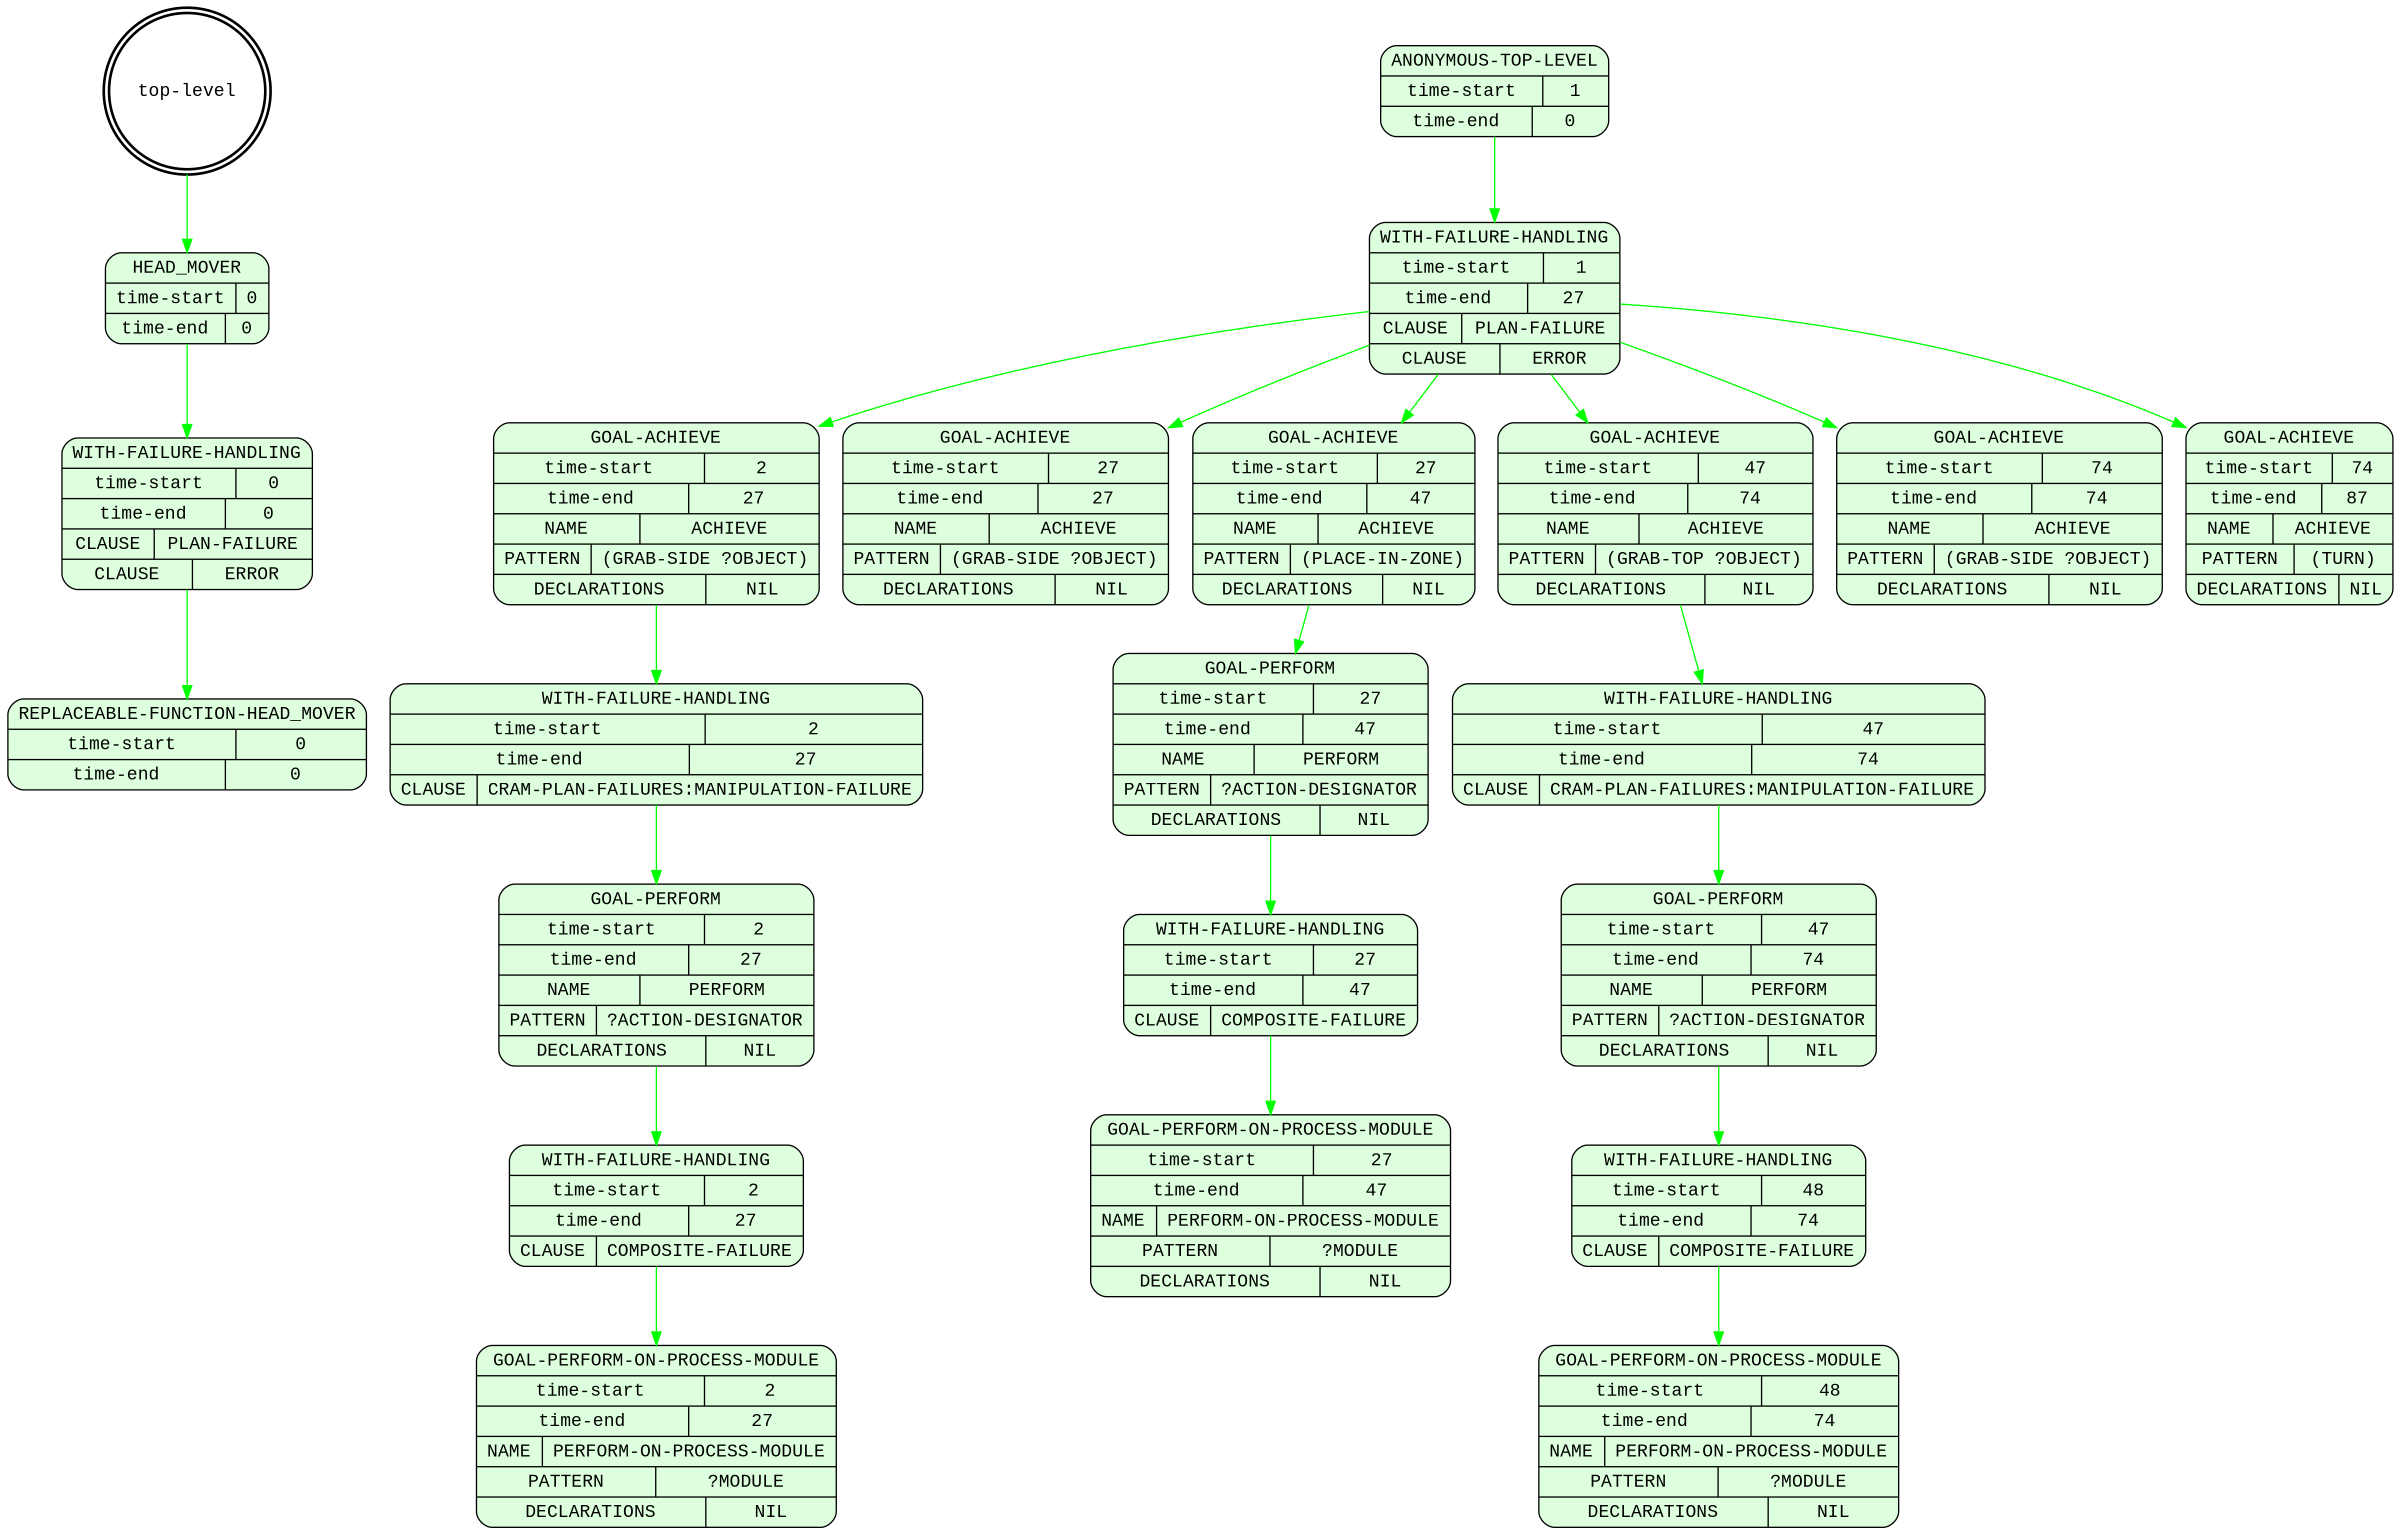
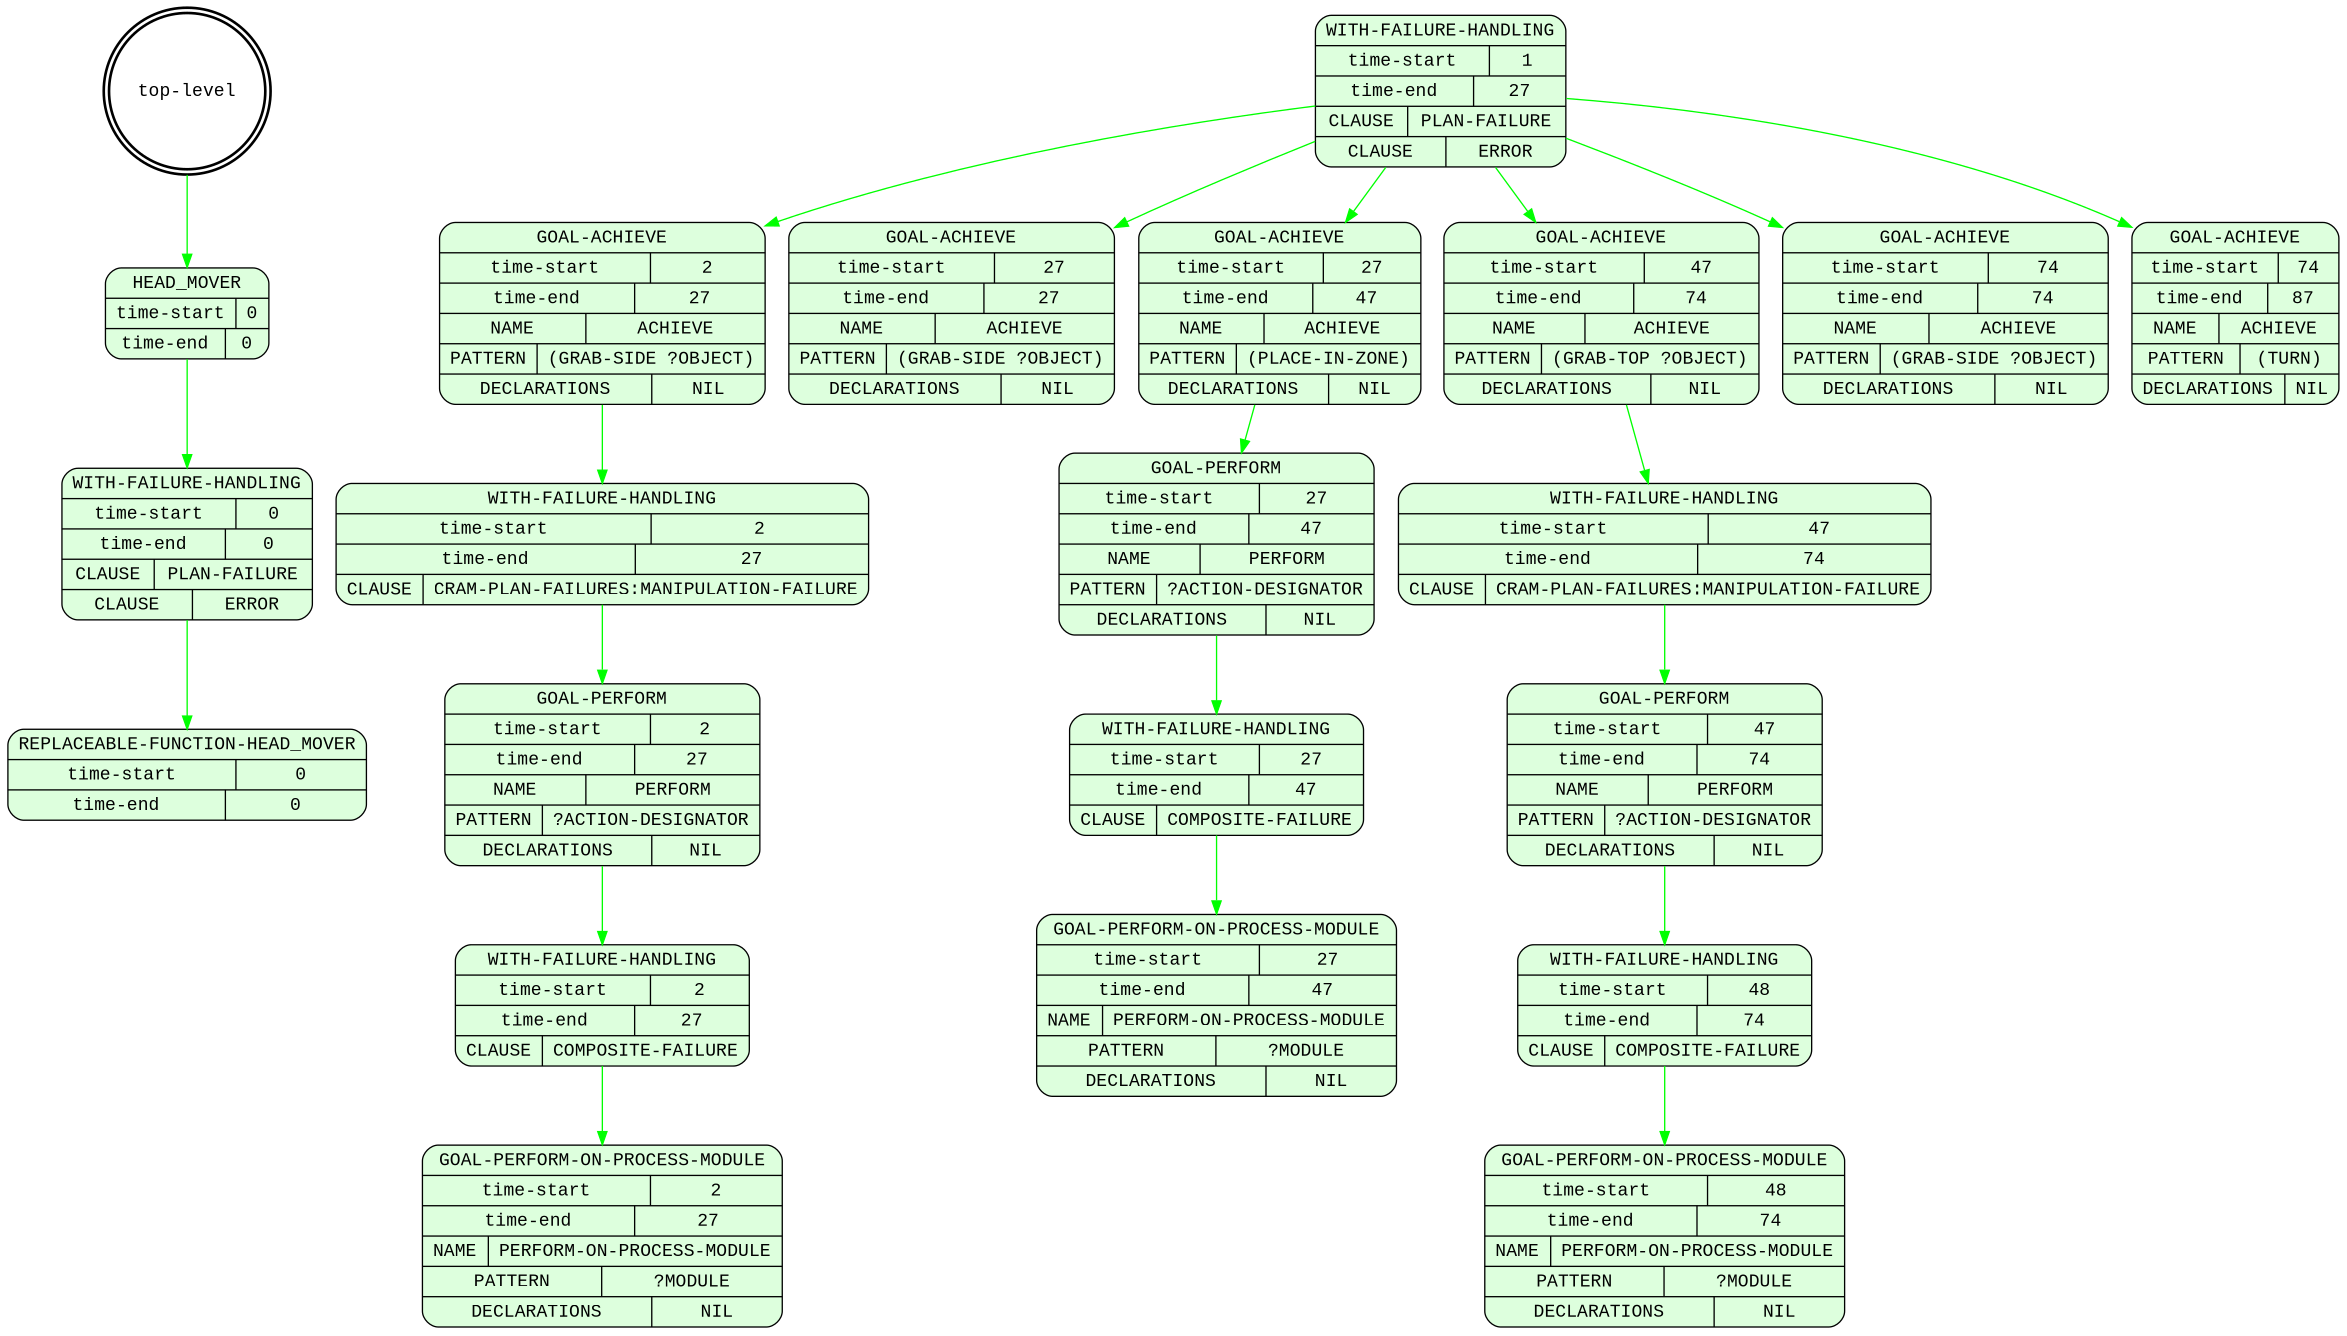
node "ANONYMOUS-TOP-LEVEL": removed
